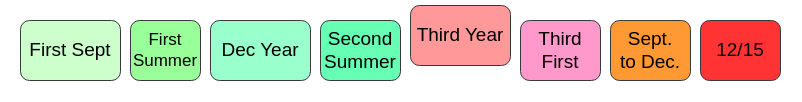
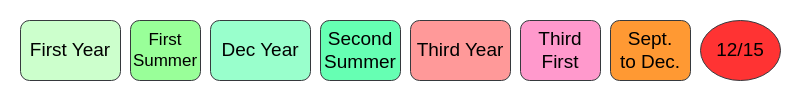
node "Third Year": moved (461, 36) -> (461, 51)
node "First Sept": label "First Sept" -> "First Year"
node "12/15": shape rounded rectangle -> ellipse
